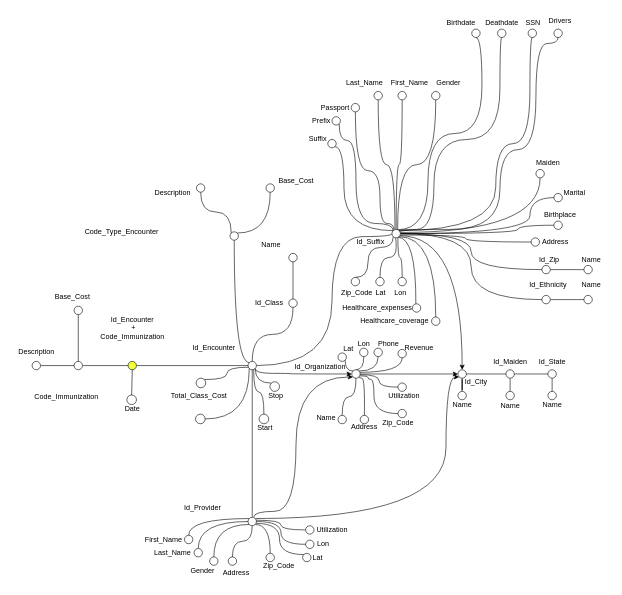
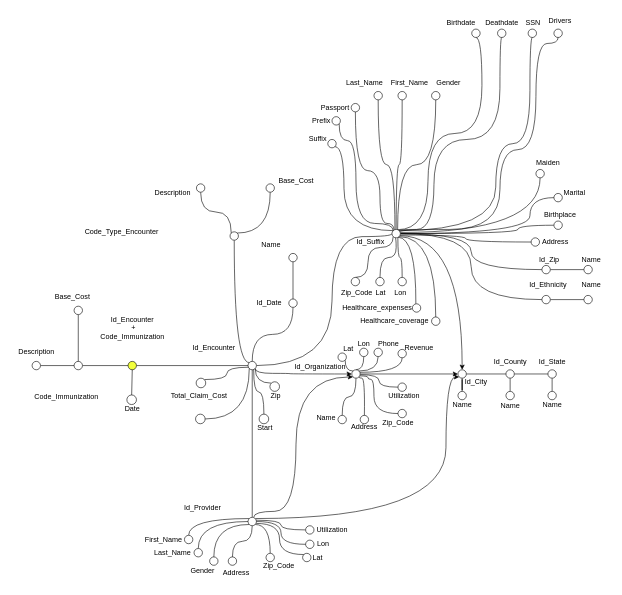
node "Id_Class": label "Id_Class" -> "Id_Date"
node "Id_Maiden": label "Id_Maiden" -> "Id_County"
node "Total_Class_Cost": label "Total_Class_Cost" -> "Total_Claim_Cost"
node "Stop": label "Stop" -> "Zip"
